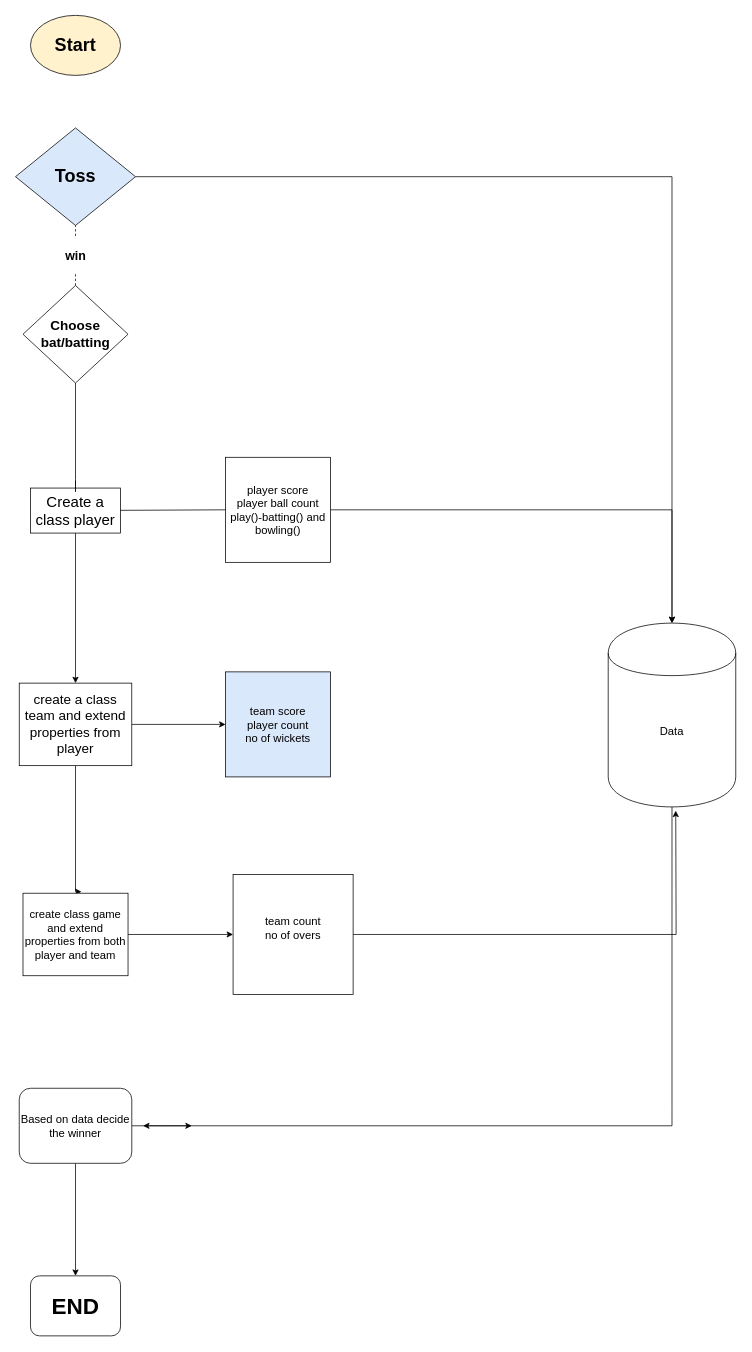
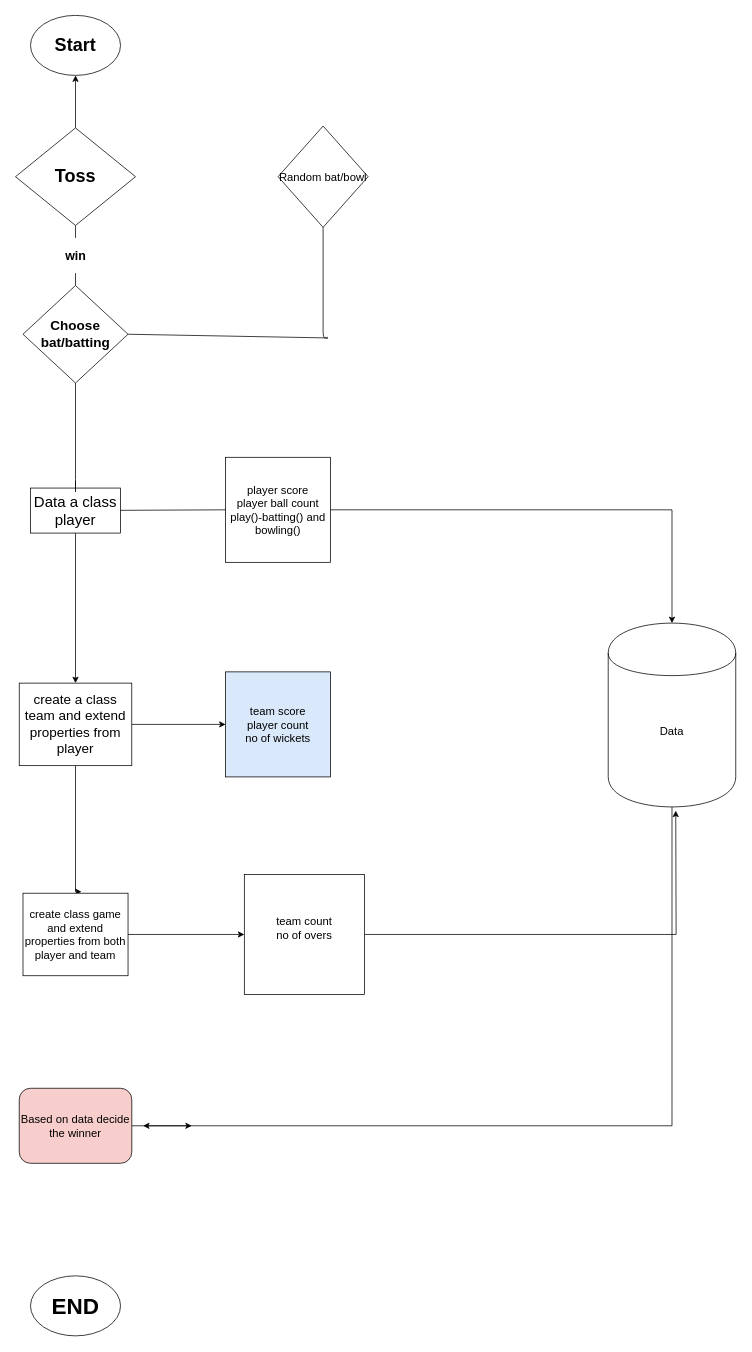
node "Start": fillcolor #fff2cc -> #ffffff
node "Toss": fillcolor #dae8fc -> #ffffff
node "Random bat/bowl": added
edge "Toss" -> "Data": now "Toss" -> "Start"
edge "Toss" -- "Choose bat/batting": style dashed -> solid
edge "Random bat/bowl" -- "Choose bat/batting": added
node "Create a class player": label "Create a class player" -> "Data a class player"
node "team count no of overs": moved (293, 934) -> (304, 934)
node "Based on data decide the winner": fillcolor #ffffff -> #f8cecc
edge "Based on data decide the winner" -> "END": removed
node "END": shape rounded rectangle -> ellipse
